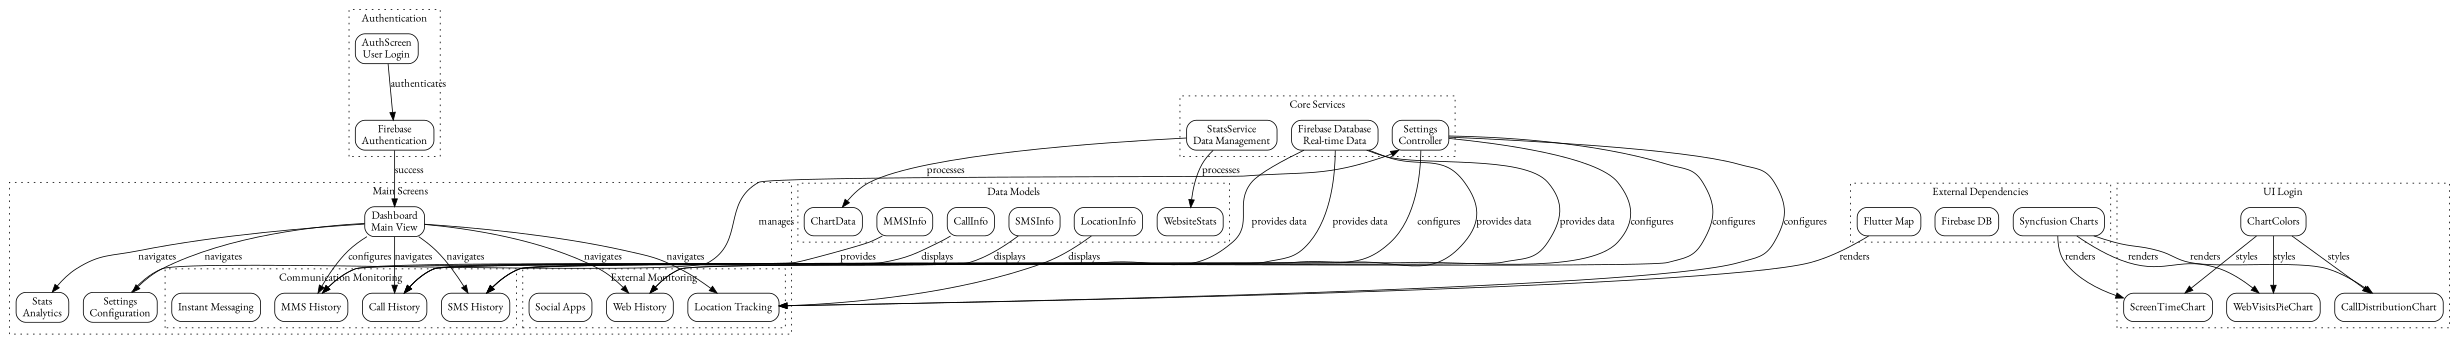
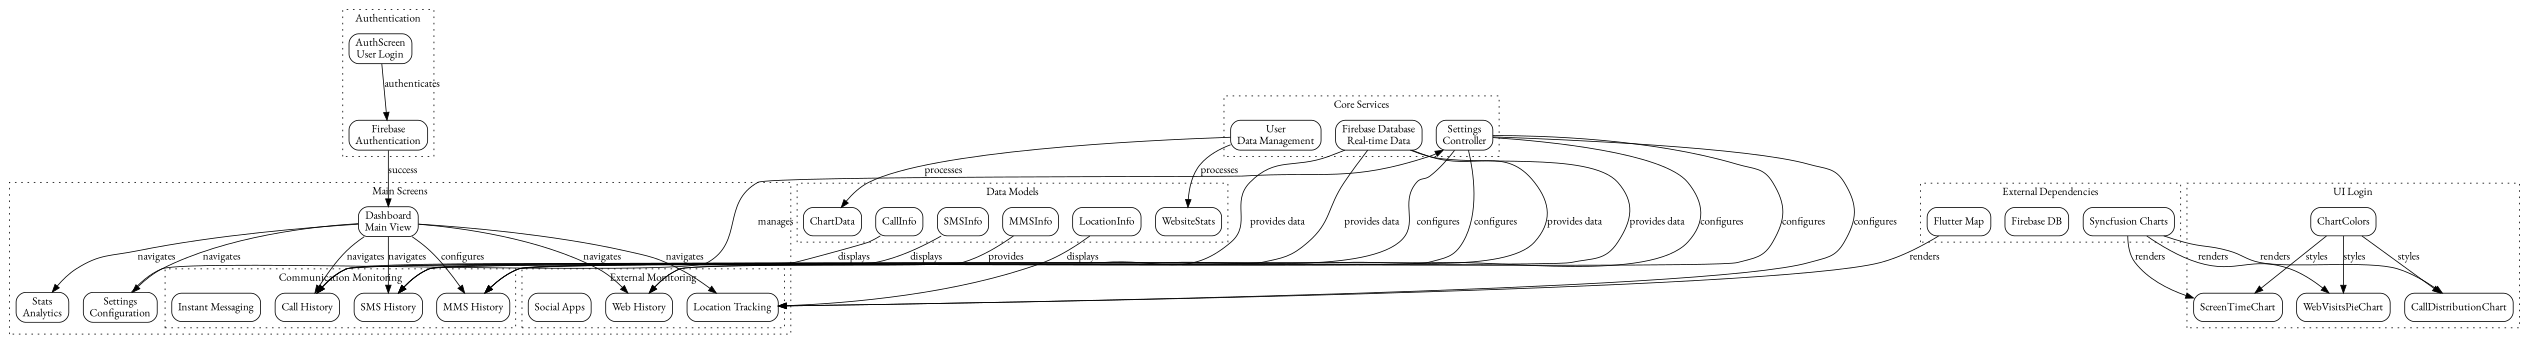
node "StatsService Data Management": label "StatsService Data Management" -> "User Data Management"
edge "Settings Controller" -> "MMS History": added, label "configures"
